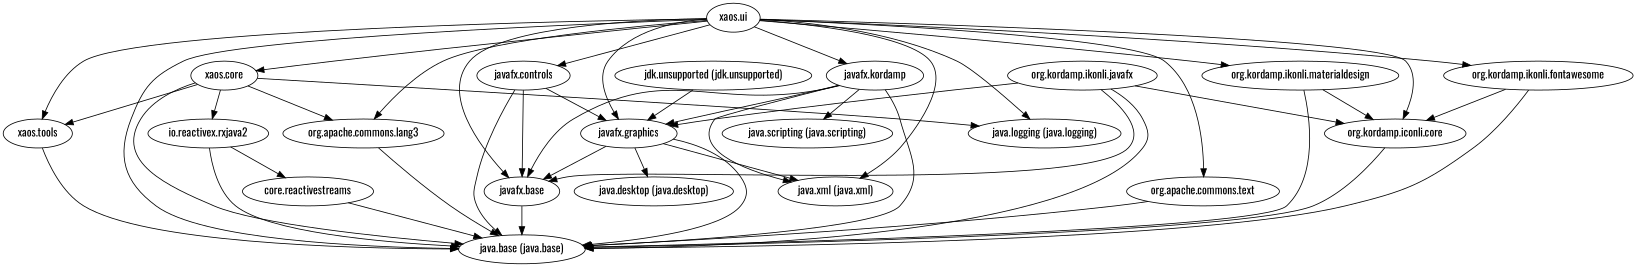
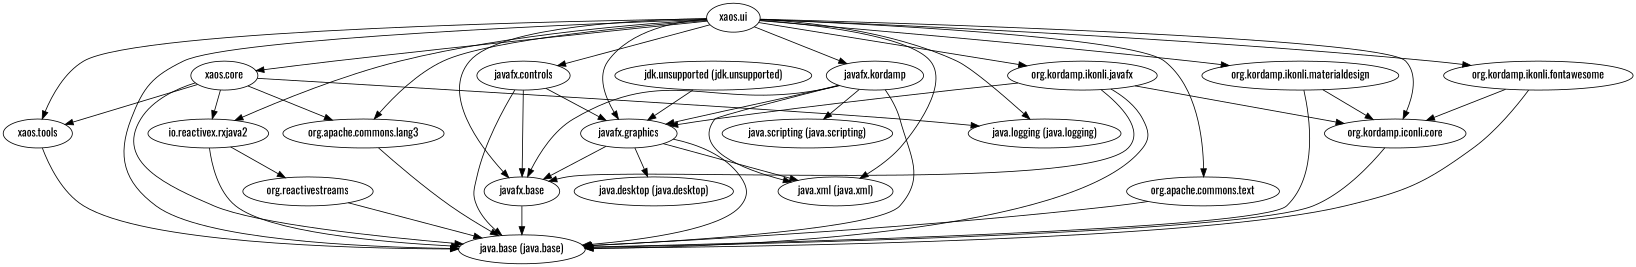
edge "xaos.ui" -> "org.kordamp.ikonli.javafx": added
edge "xaos.ui" -> "io.reactivex.rxjava2": added
node "core.reactivestreams": label "core.reactivestreams" -> "org.reactivestreams"
